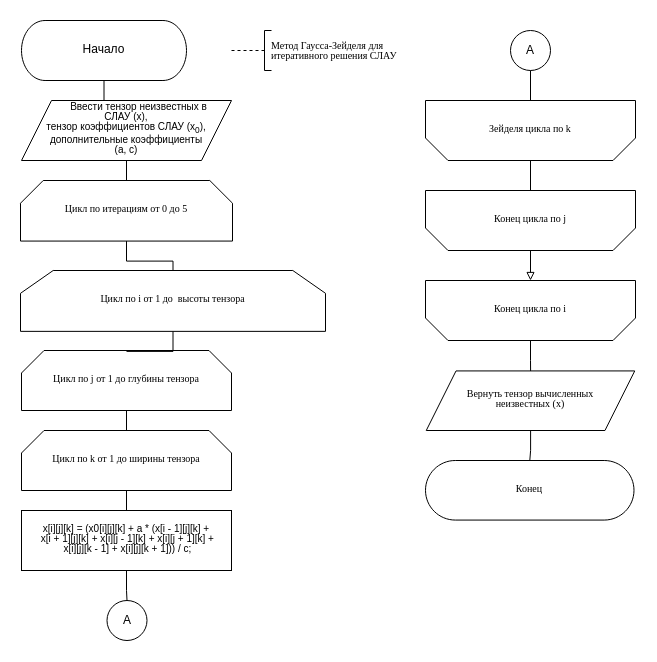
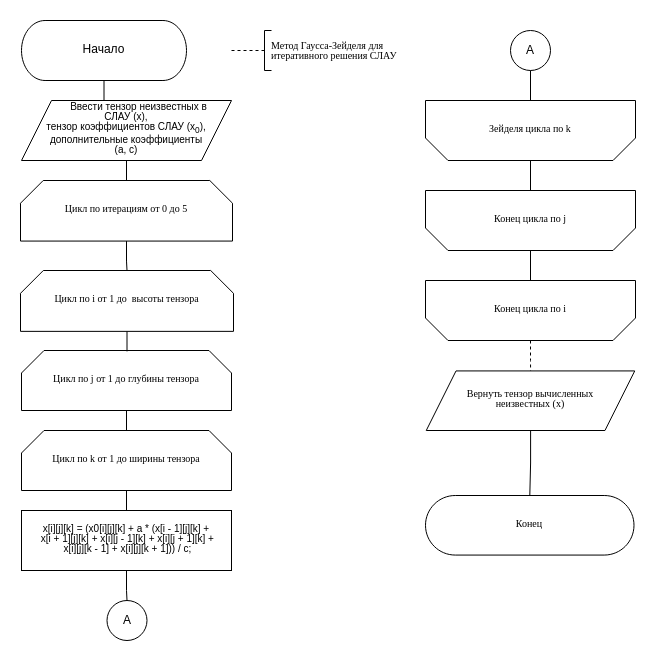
edge "Конец цикла по j" -> "Конец цикла по i": arrowhead block -> none
node "Цикл по i от 1 до высоты тензора": size 305x61 -> 213x61
edge "Конец цикла по i" -- "Вернуть тензор вычисленных неизвестных (x)": style solid -> dashed
node "Конец": moved (530, 490) -> (530, 525)
